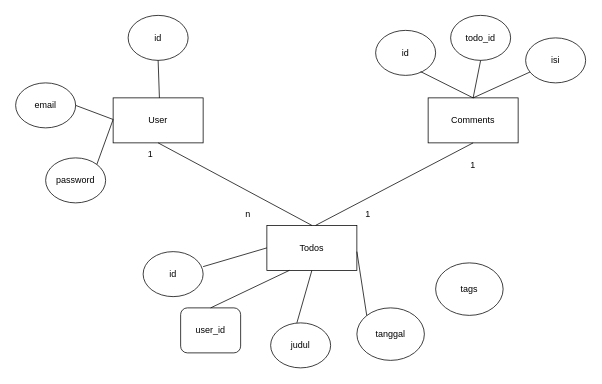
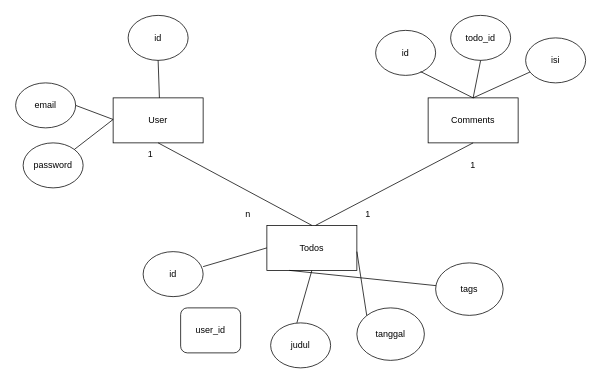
node "password": moved (75, 180) -> (53, 165)
edge "Todos" -- "user_id": now "Todos" -- "tags"
